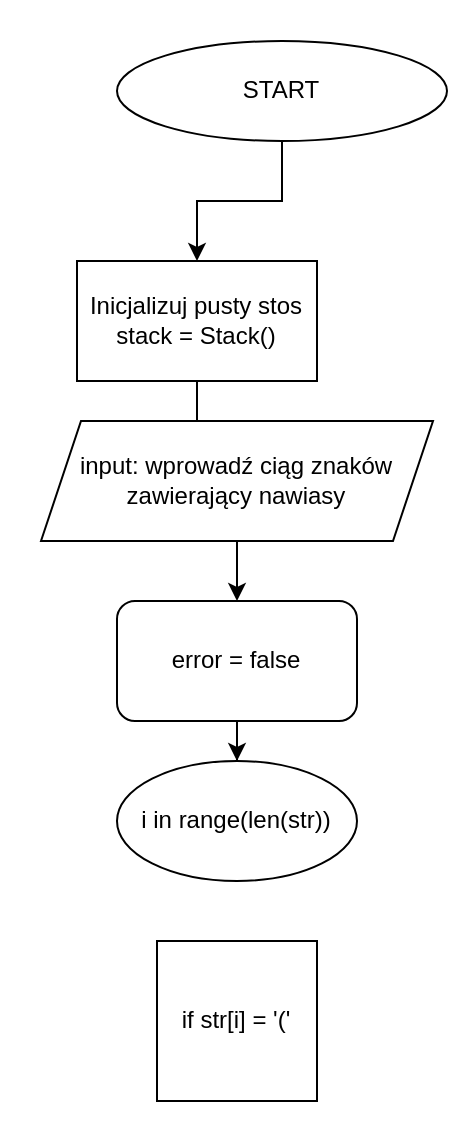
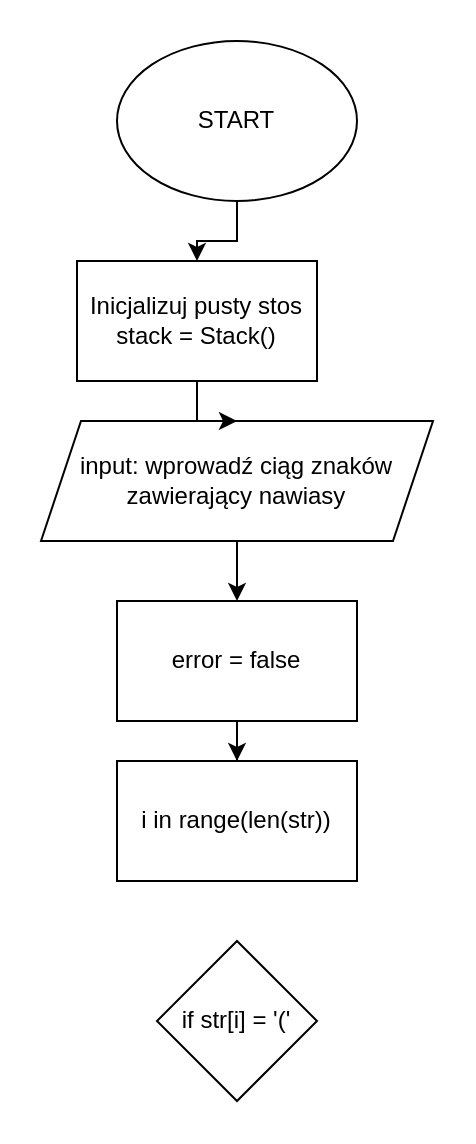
node "START": size 330x100 -> 240x160
edge "Inicjalizuj pusty stos stack = Stack()" -- "input: wprowadź ciąg znaków zawierający nawiasy": arrowhead none -> classic
node "error = false": shape rounded rectangle -> rectangle
node "i in range(len(str))": shape ellipse -> rectangle
node "if str[i] = '('": shape rectangle -> diamond
